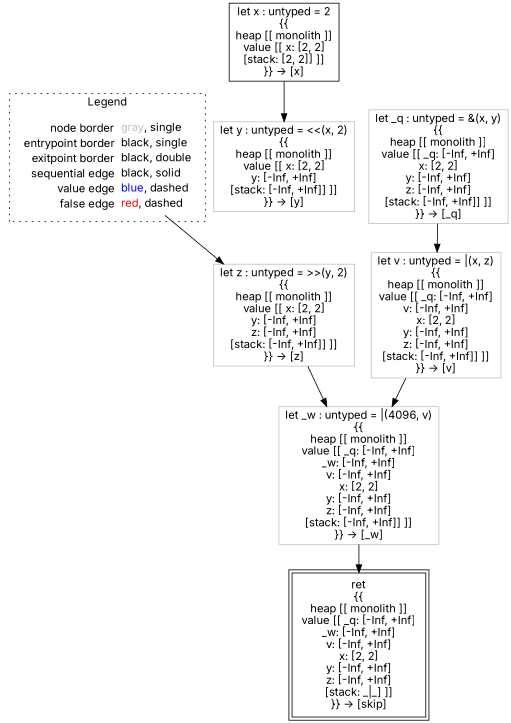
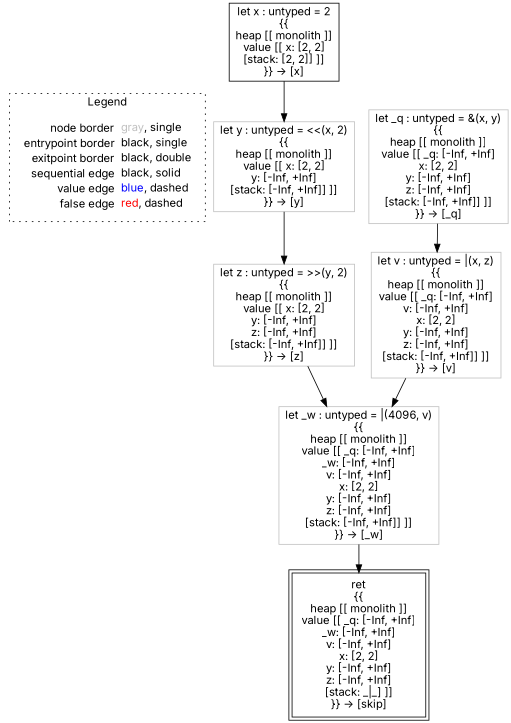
edge "node border" -> "let z : untyped = >>(y, 2)": now "let y : untyped = <<(x, 2)" -> "let z : untyped = >>(y, 2)"
